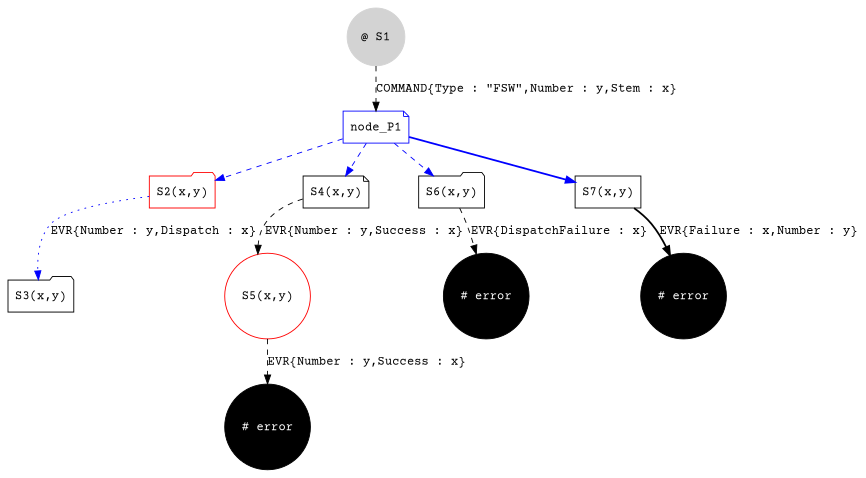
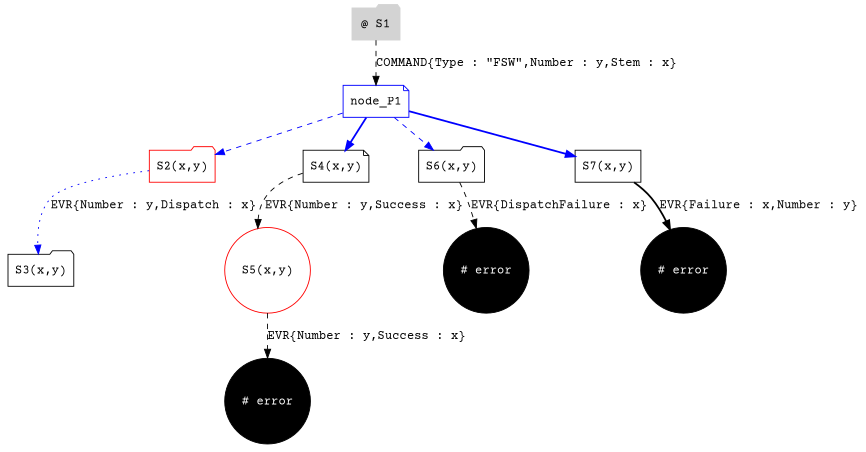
node "@ S1": shape circle -> folder
edge "node_P1" -> "S4(x,y)": style dashed -> bold
